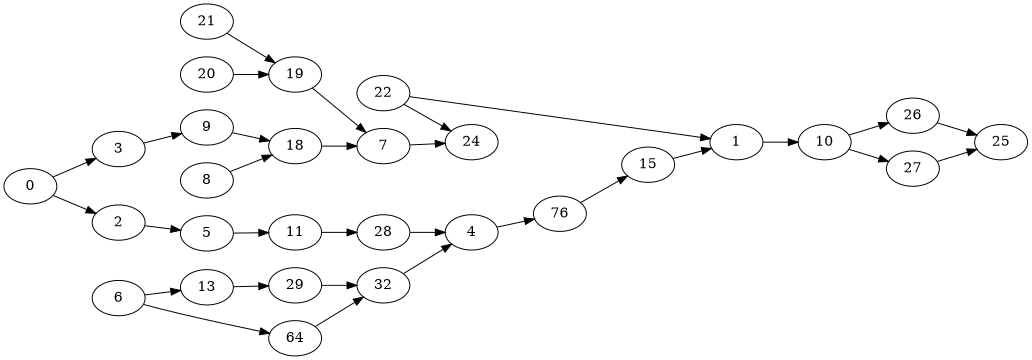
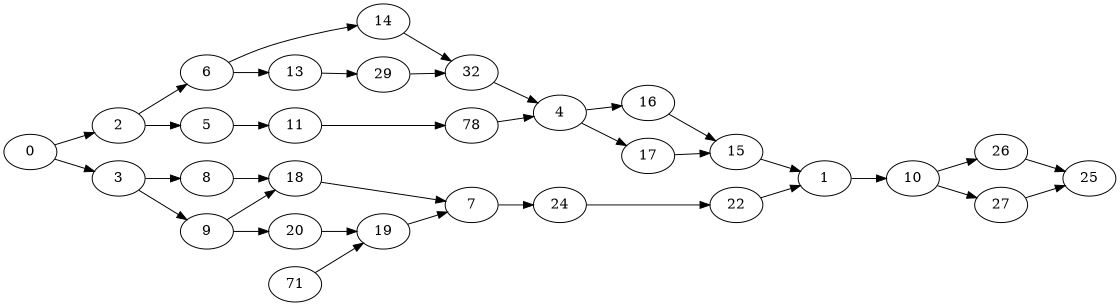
node "21": label "21" -> "71"
edge "2" -> "6": added
edge "22" -> "24": reversed
node "17": added
edge "3" -> "8": added
node "76": label "76" -> "16"
edge "9" -> "20": added
node "28": label "28" -> "78"
node "64": label "64" -> "14"
